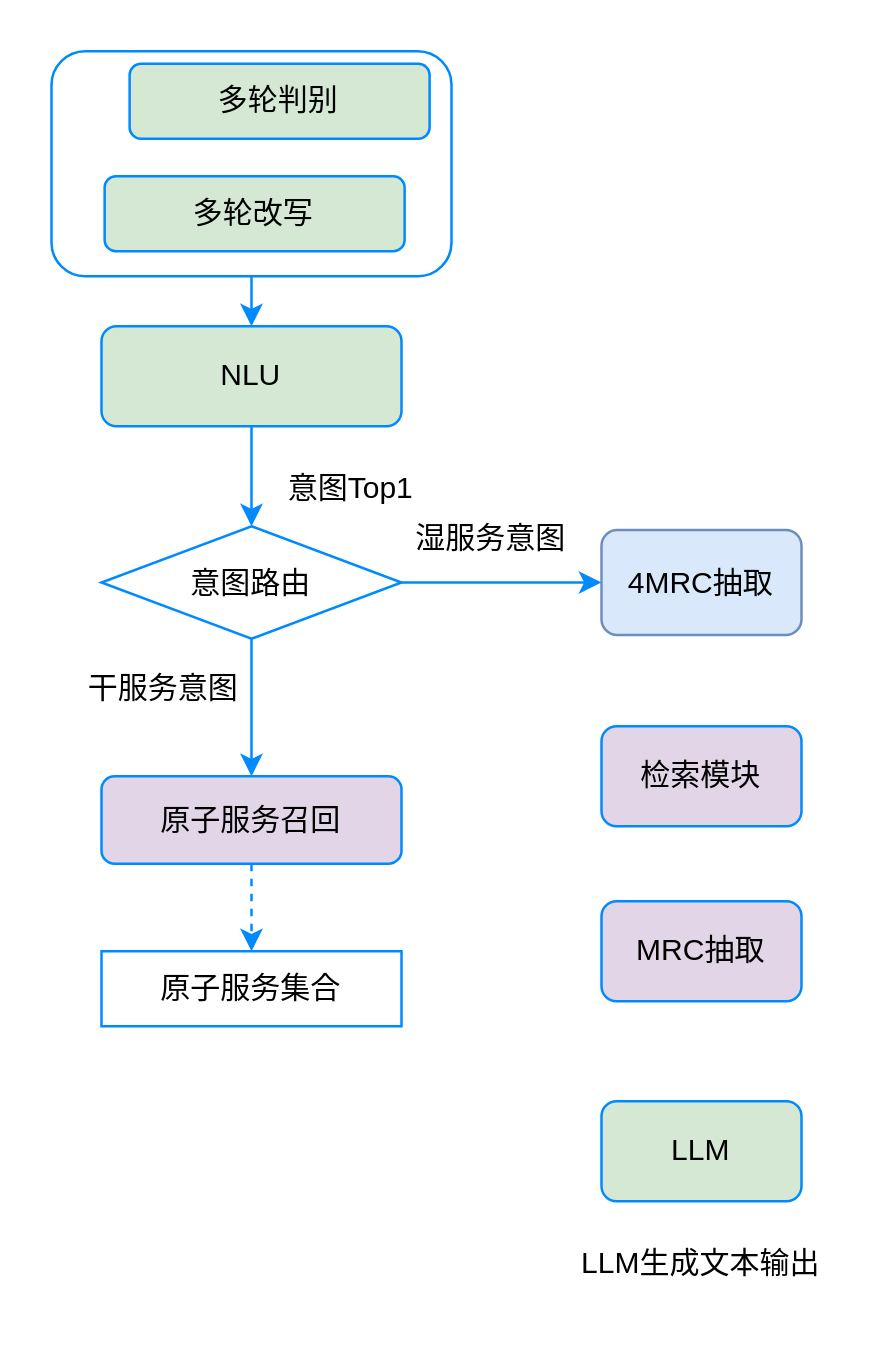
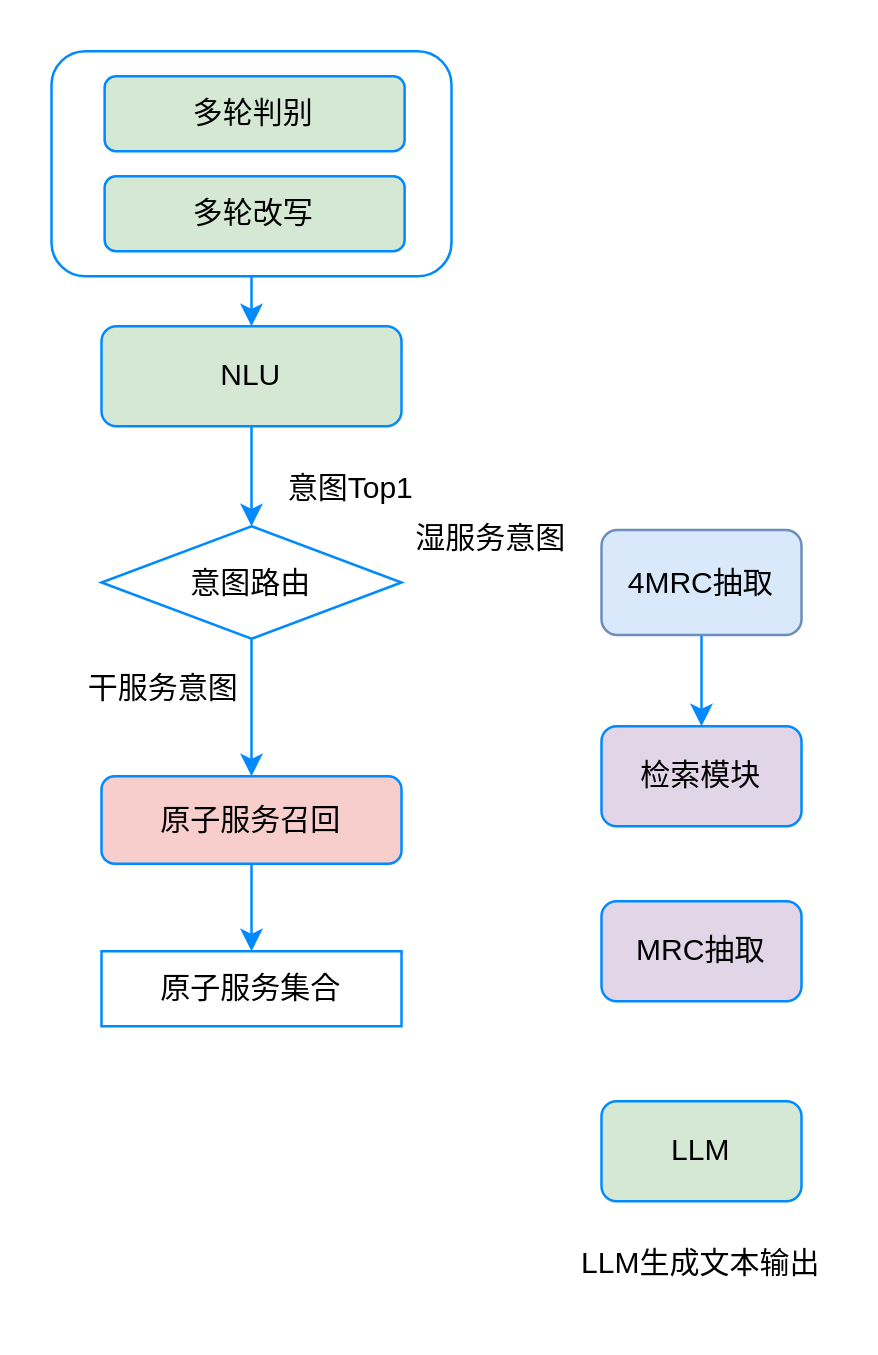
node "多轮判别": moved (279, 101) -> (254, 114)
edge "意图路由" -> "4MRC抽取": removed
edge "4MRC抽取" -> "检索模块": added
node "原子服务召回": fillcolor #e1d5e7 -> #f8cecc
edge "原子服务召回" -> "原子服务集合": style dashed -> solid
